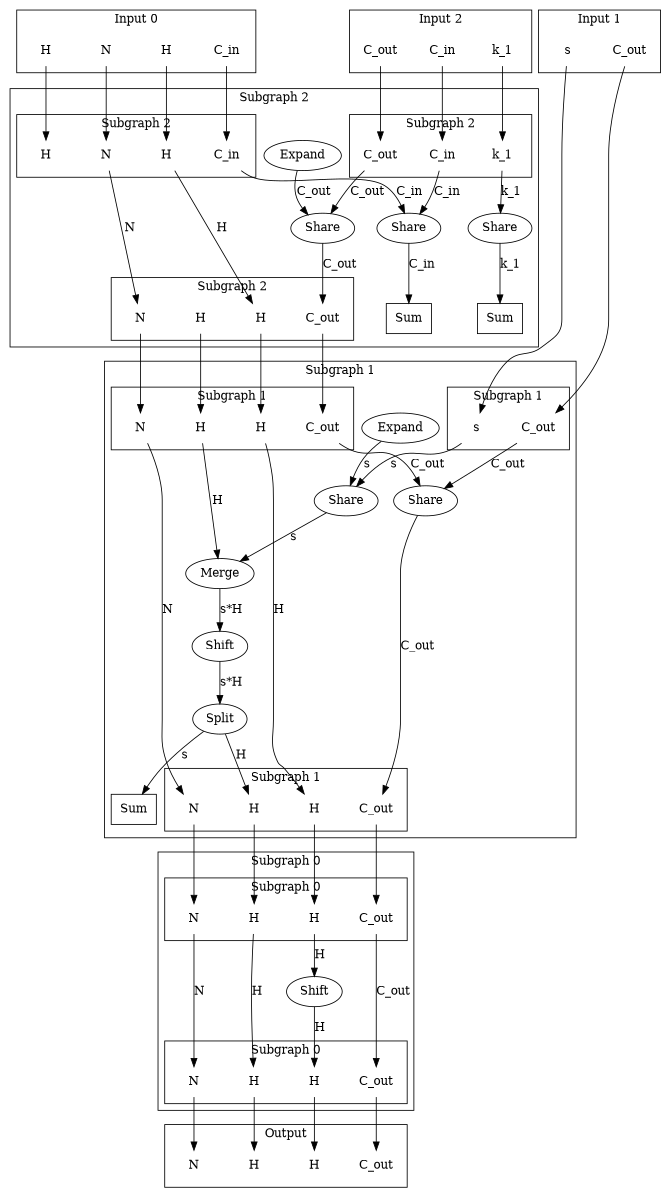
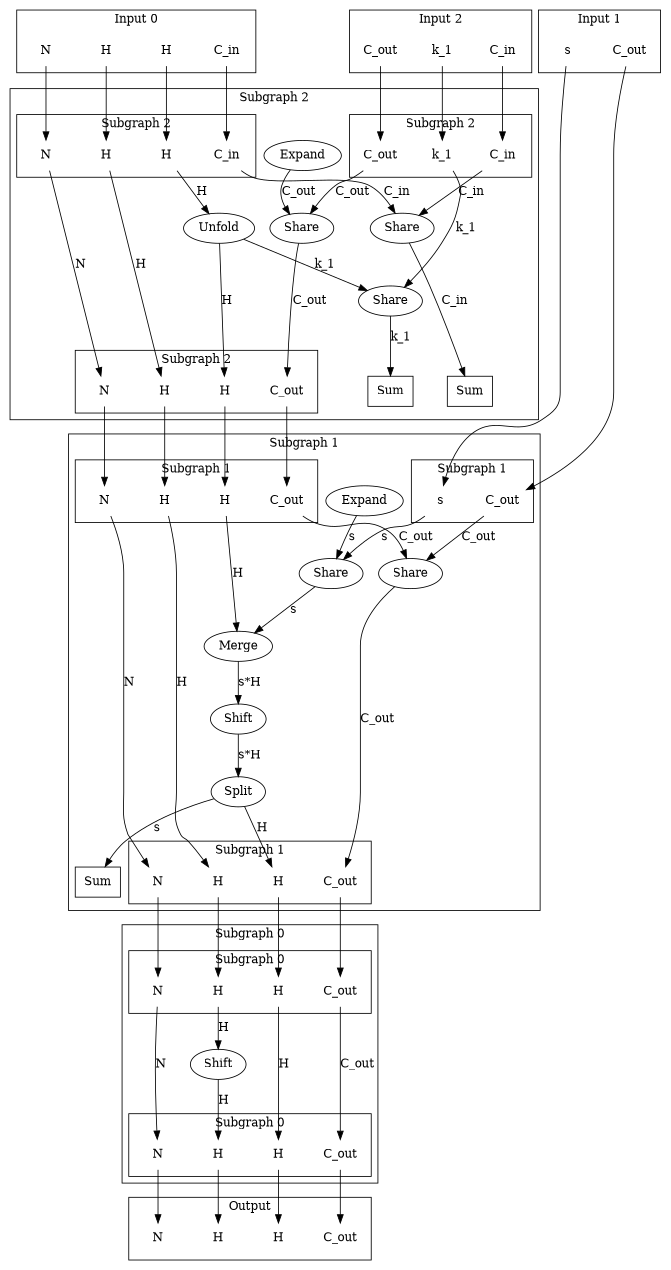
node "Unfold": added
